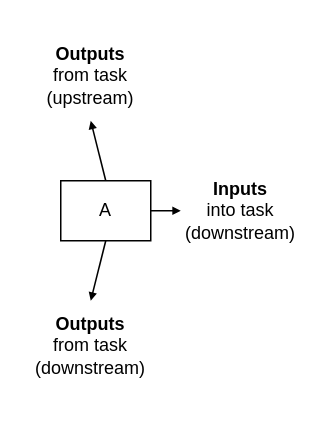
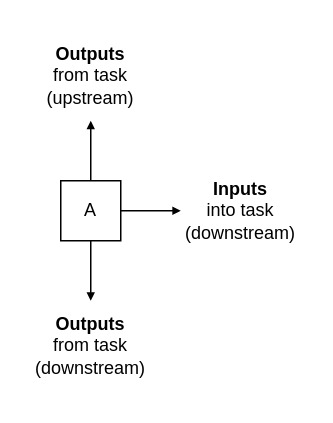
node "A": size 90x60 -> 60x60
